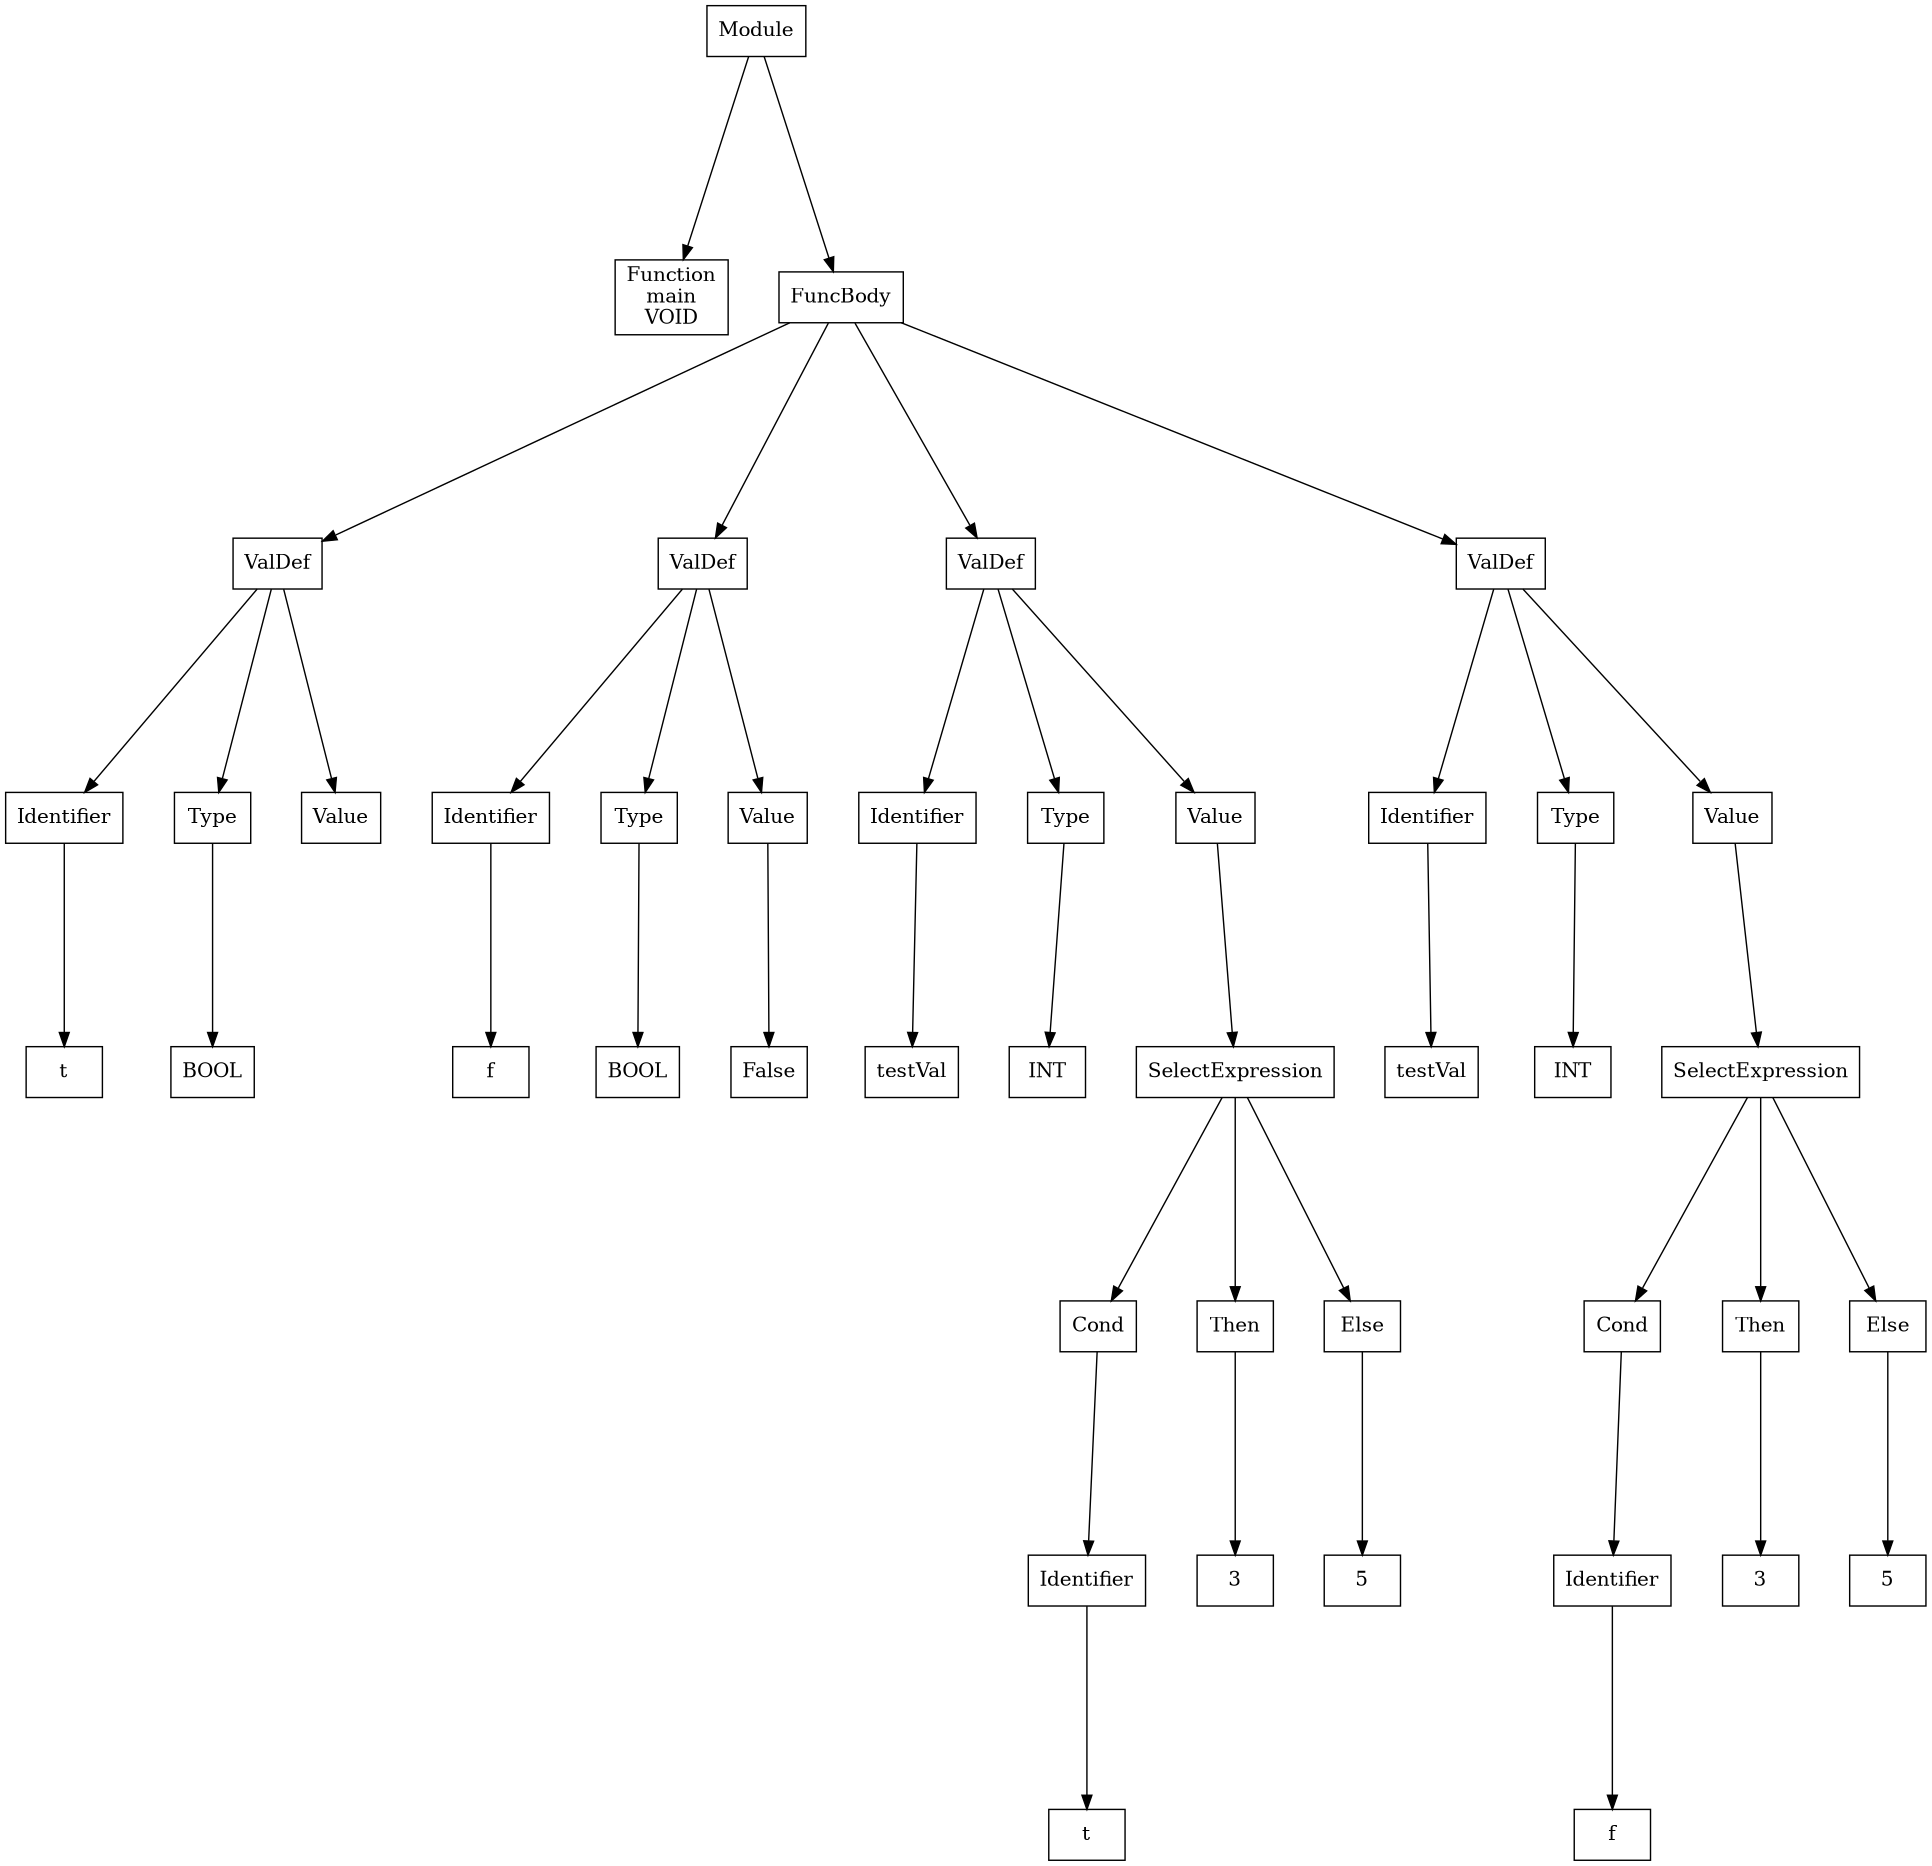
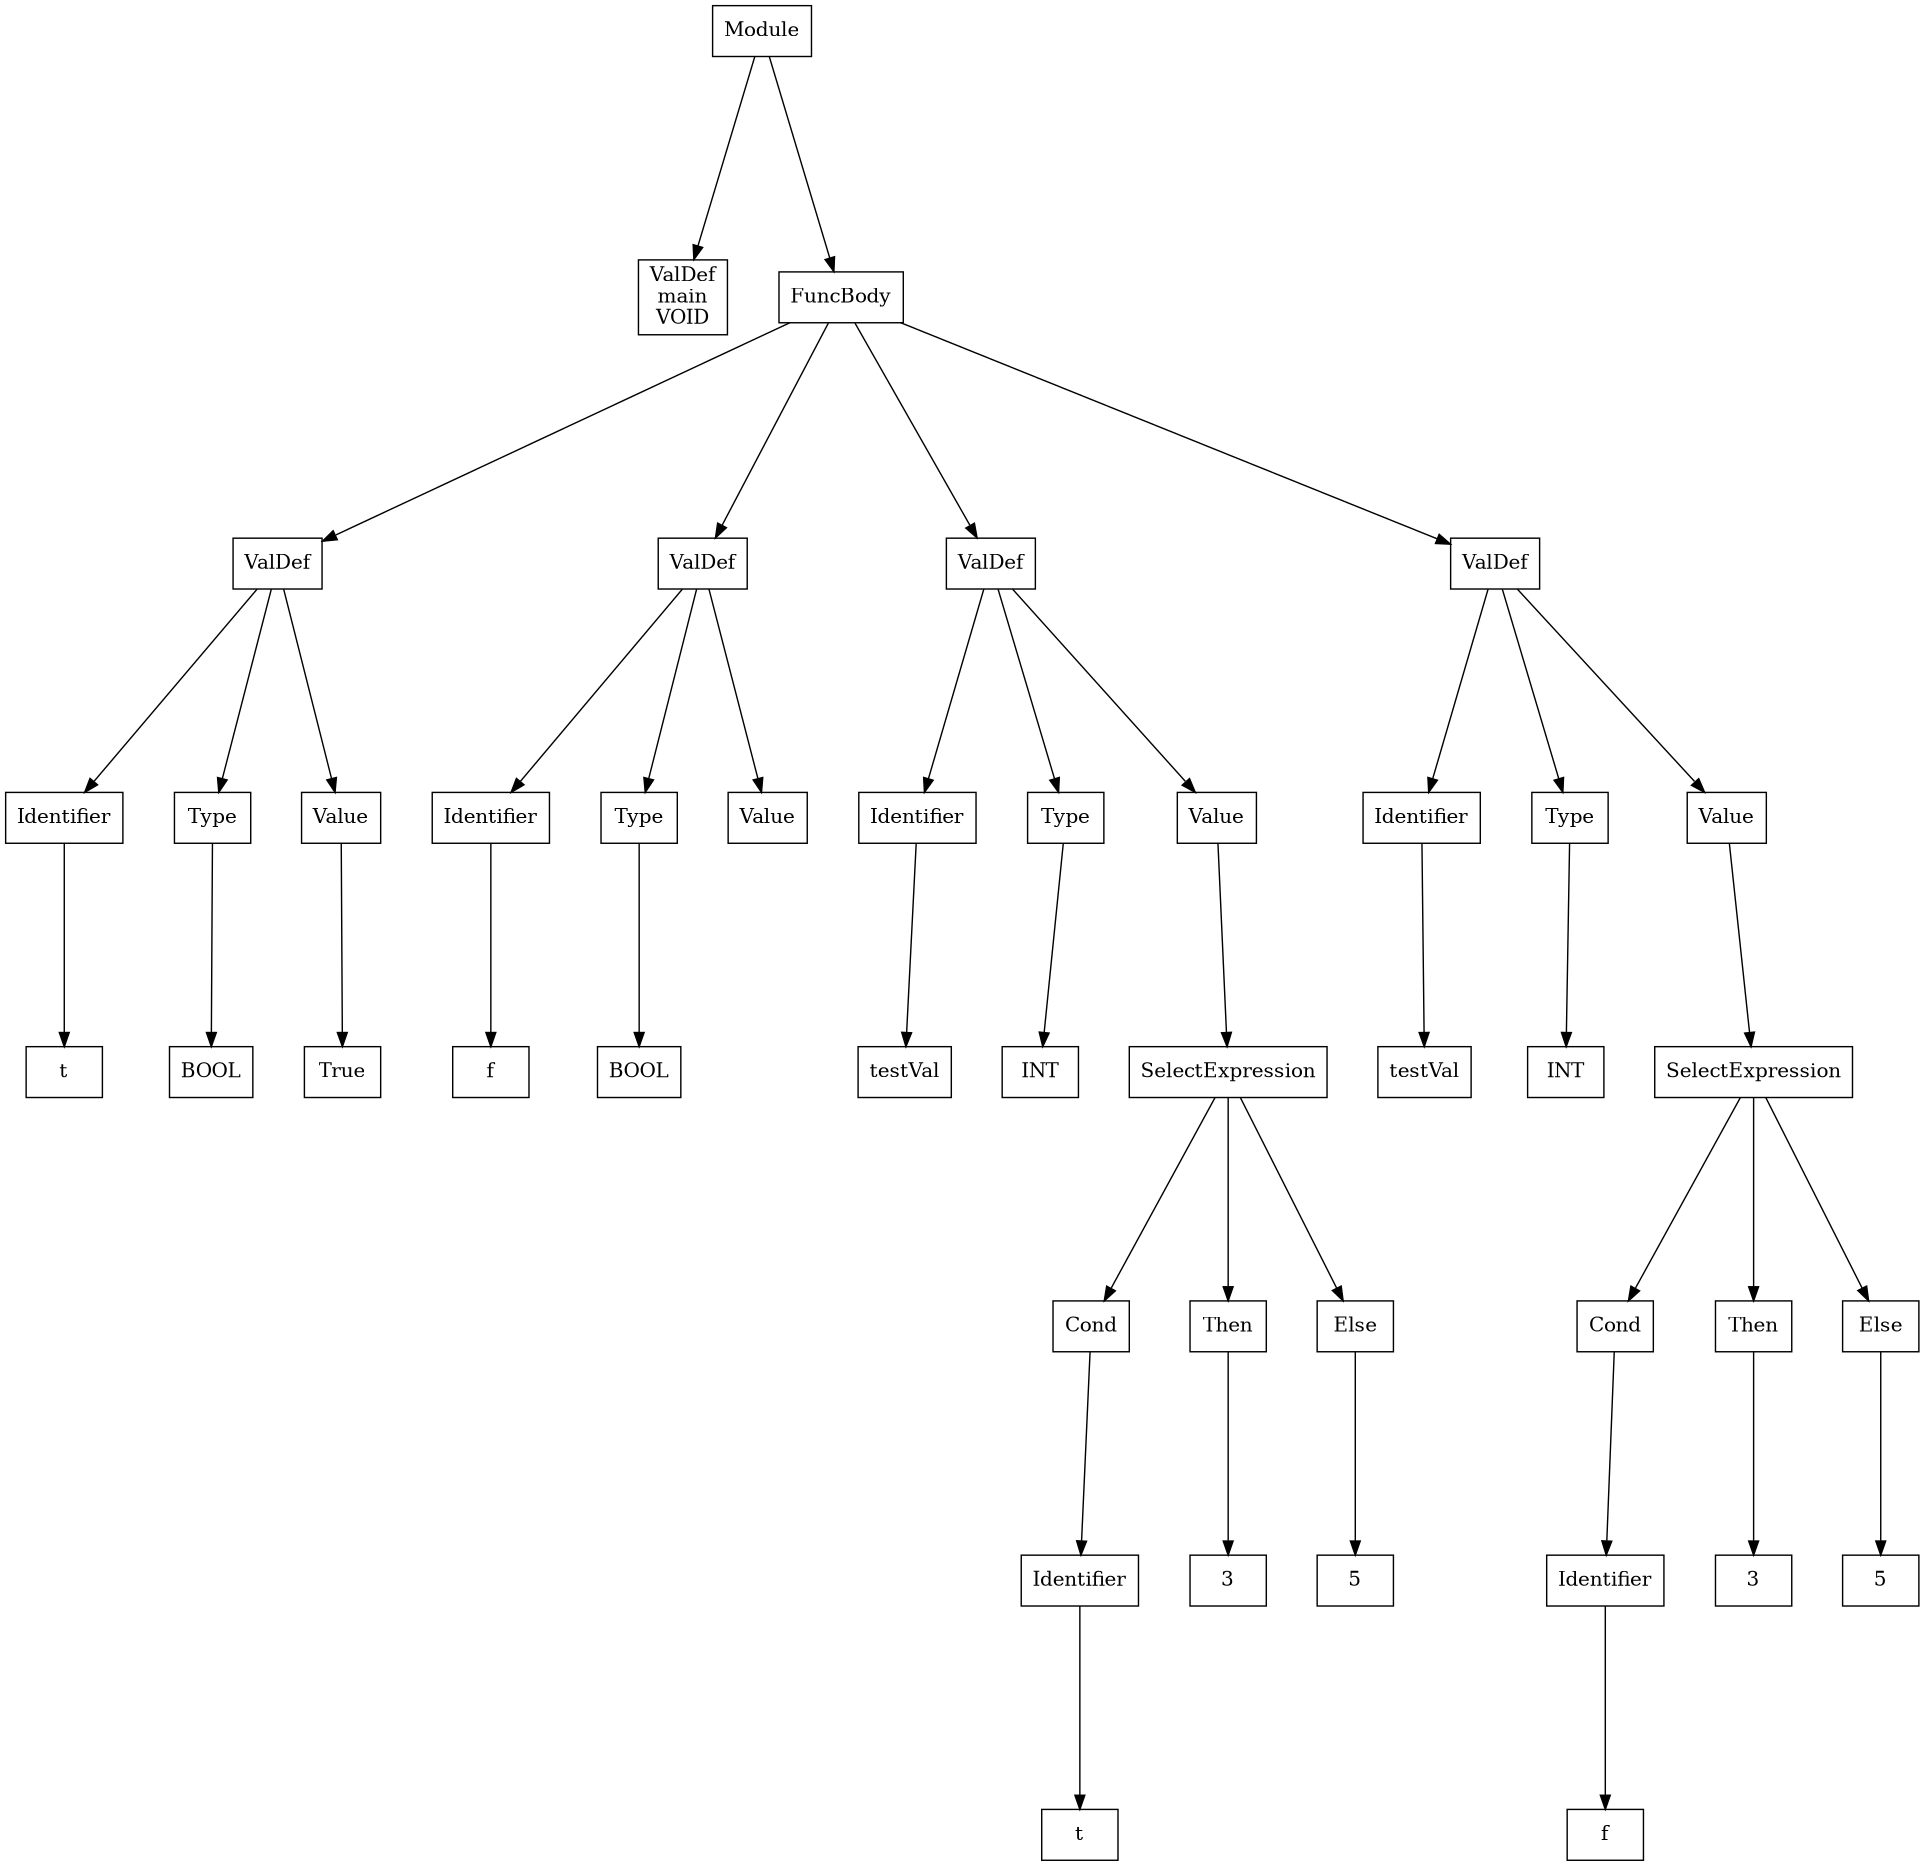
node "Function main VOID": label "Function main VOID" -> "ValDef main VOID"
node "True": added
node "False": removed
